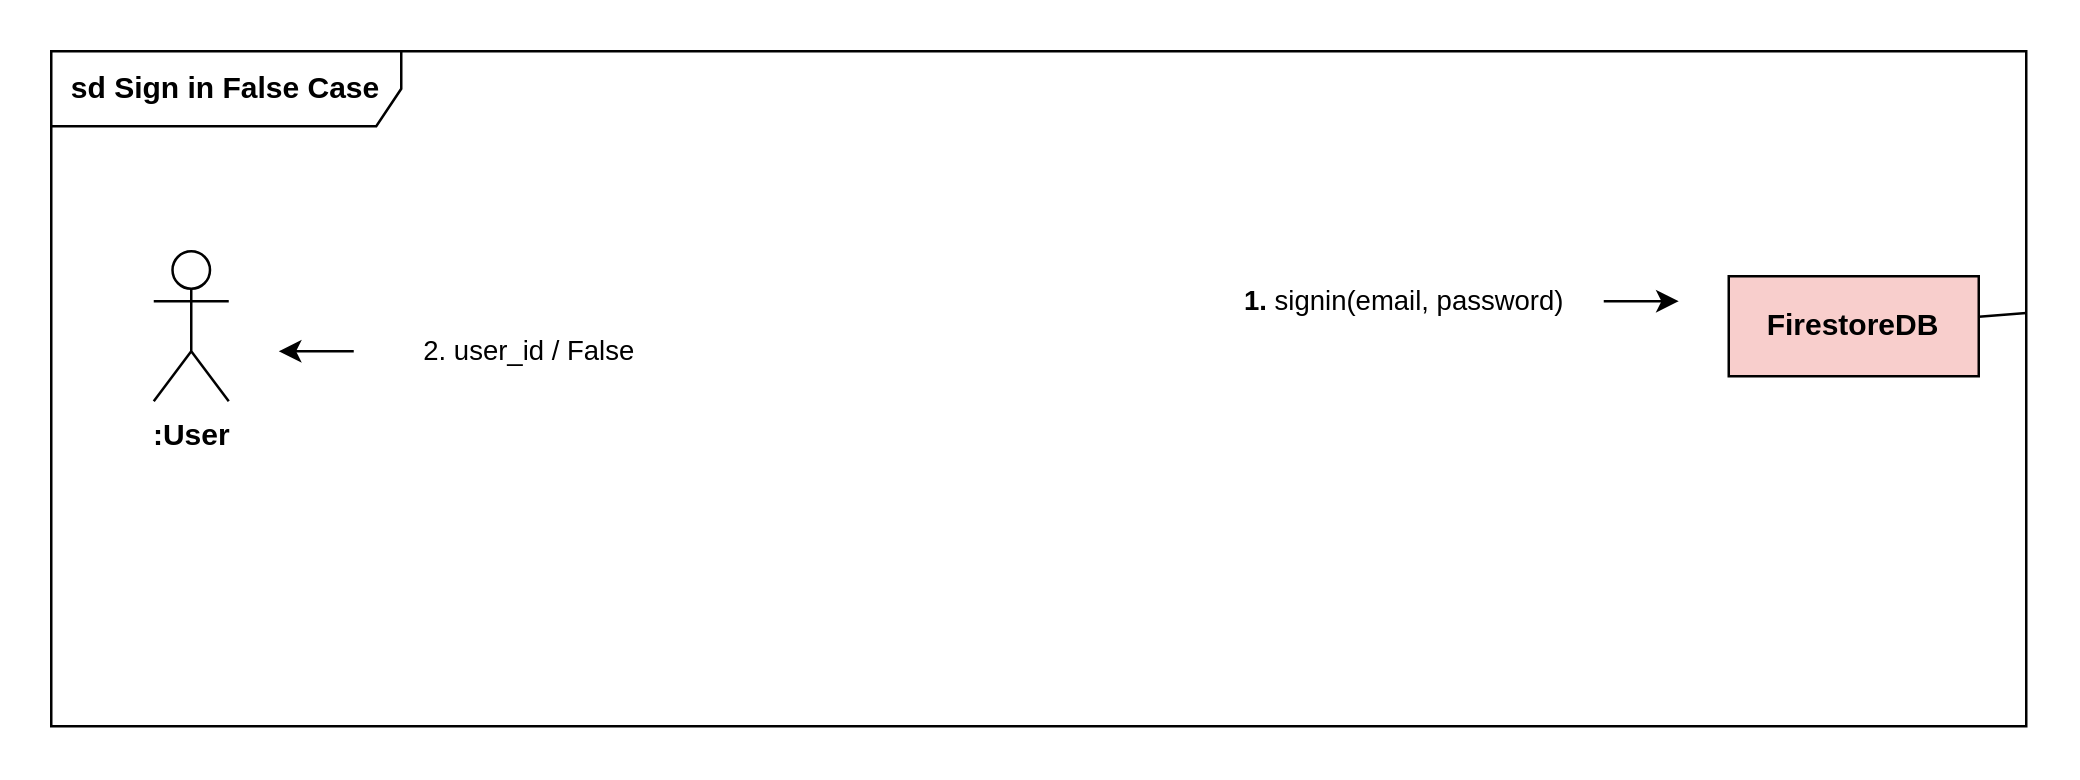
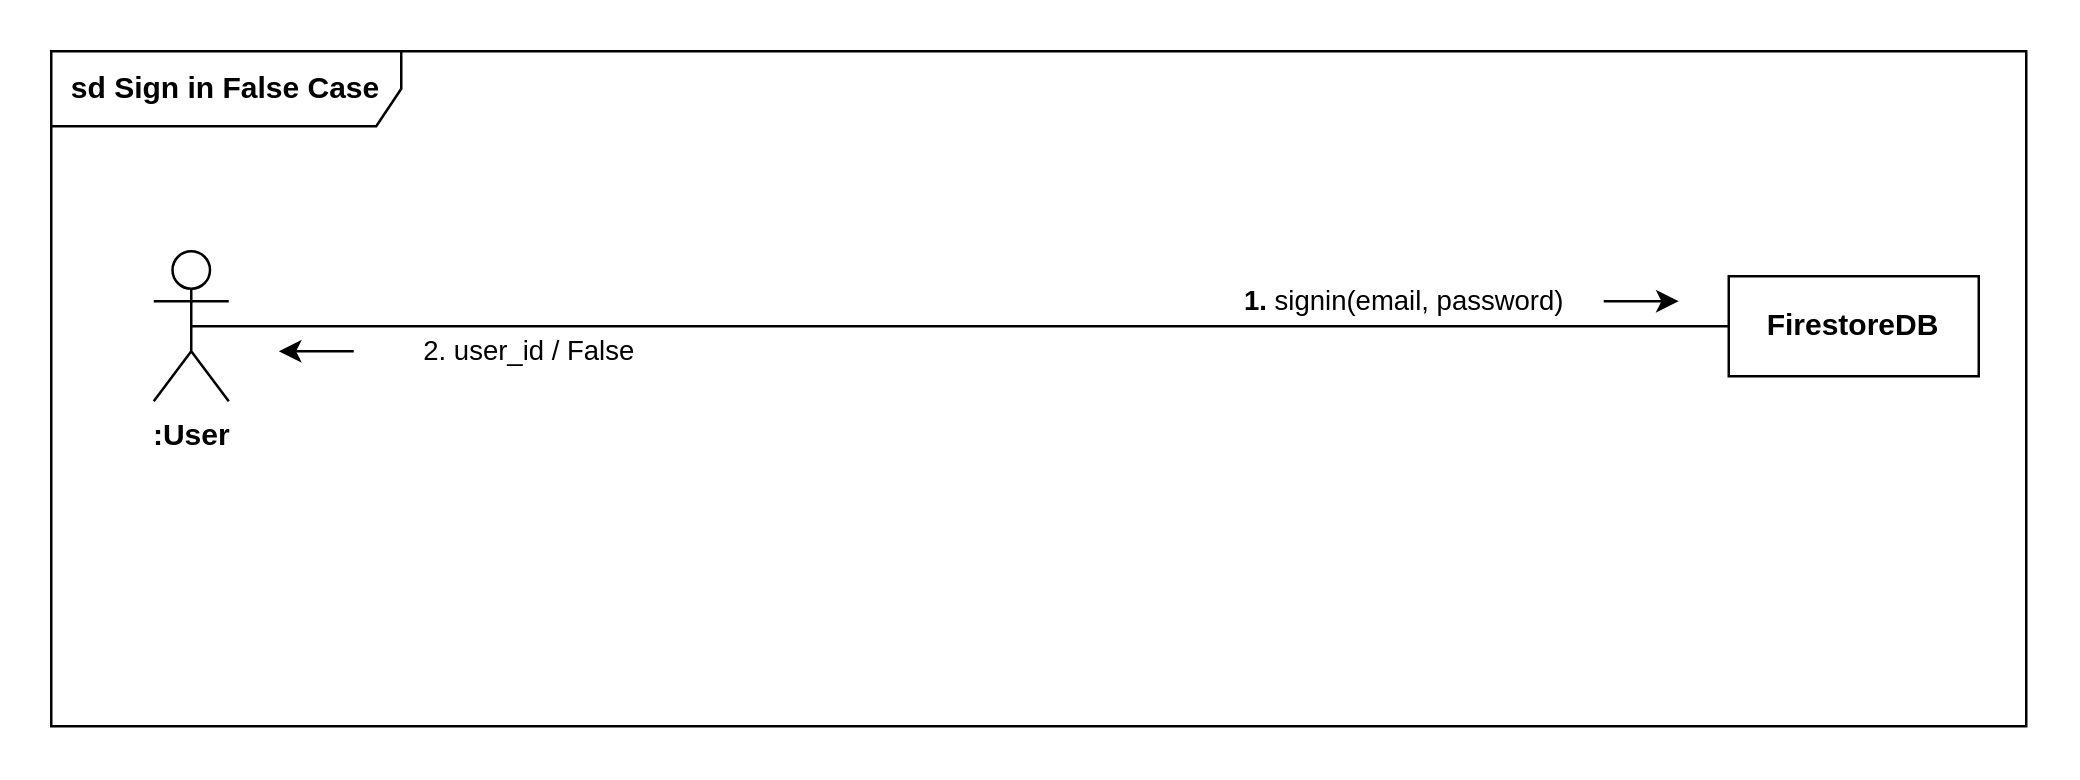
edge "FirestoreDB" -- "sd Sign in False Case": now "FirestoreDB" -- ":User"
node "FirestoreDB": fillcolor #f8cecc -> #ffffff
